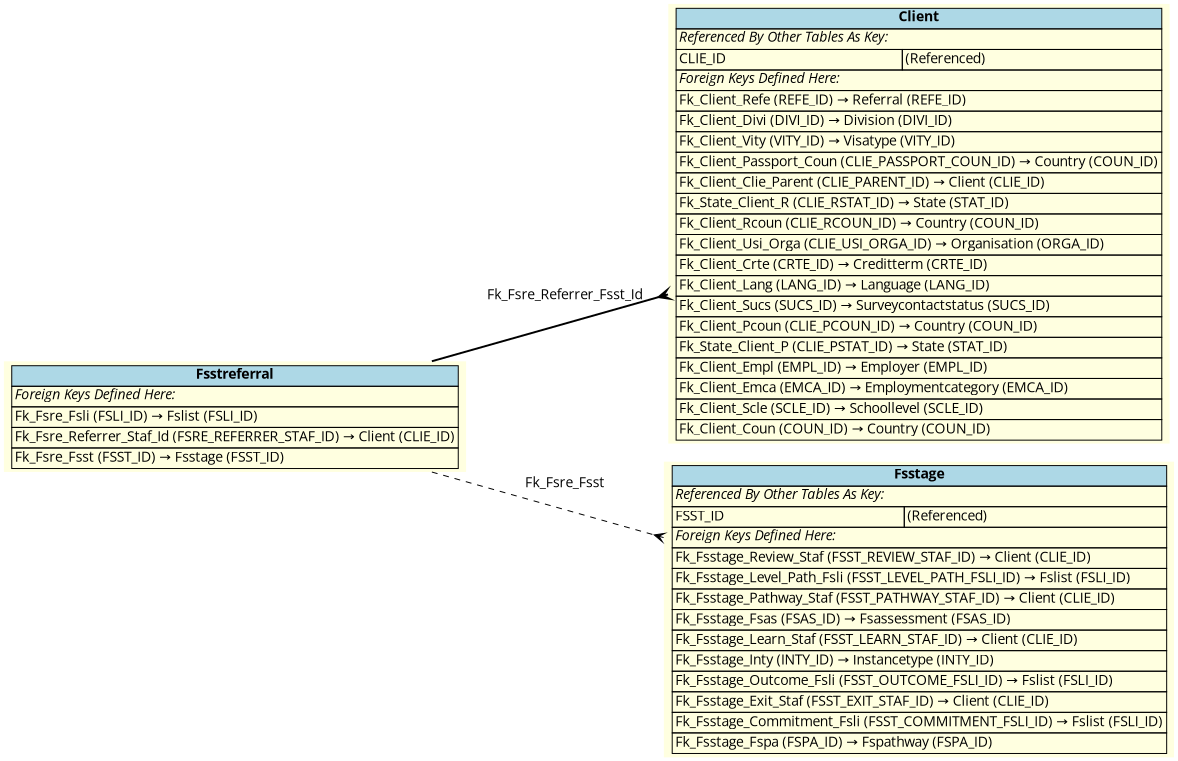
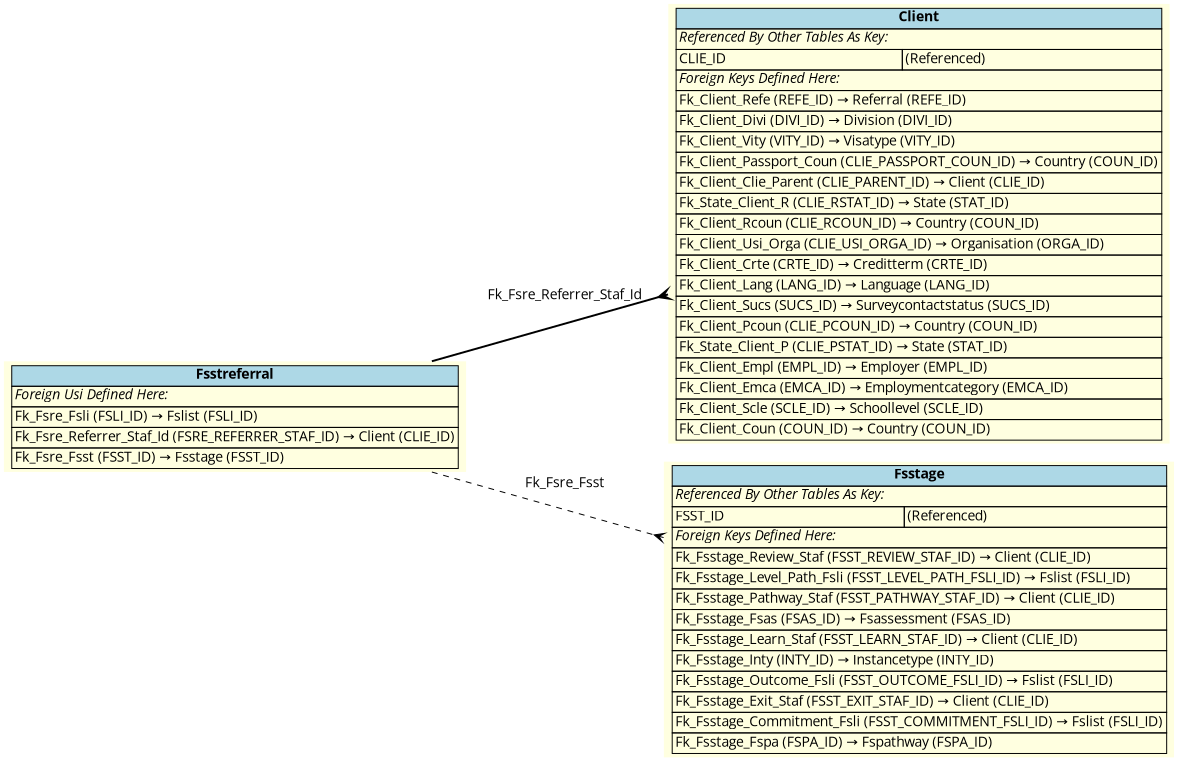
edge "Client" -- "Fsstreferral": label " Fk_Fsre_Referrer_Fsst_Id " -> " Fk_Fsre_Referrer_Staf_Id "
node "Fsstreferral": text "Foreign Keys Defined Here:" -> "Foreign Usi Defined Here:"
